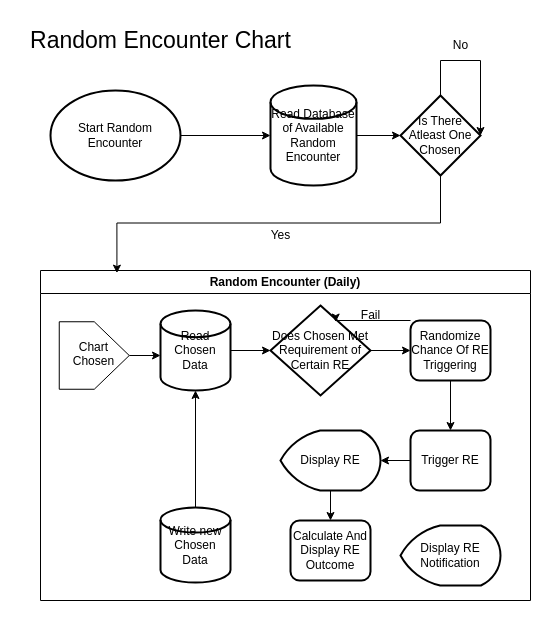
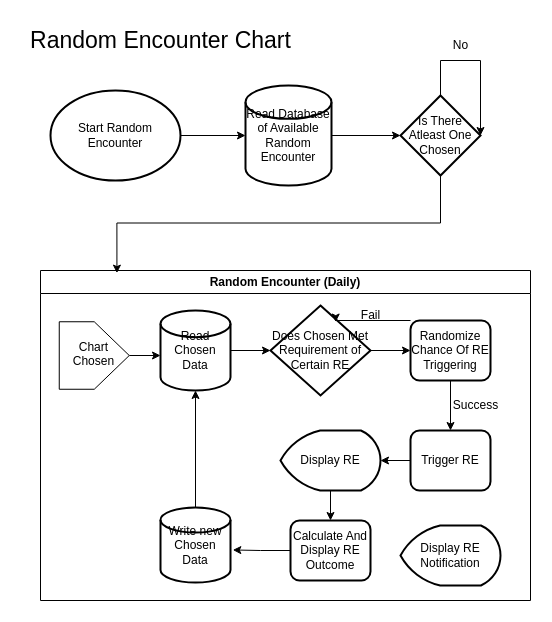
node "Read Database of Available Random Encounter": moved (314, 136) -> (289, 136)
node "Yes": removed
node "Success": added
edge "Calculate And Display RE Outcome" -> "Write new Chosen Data": added
